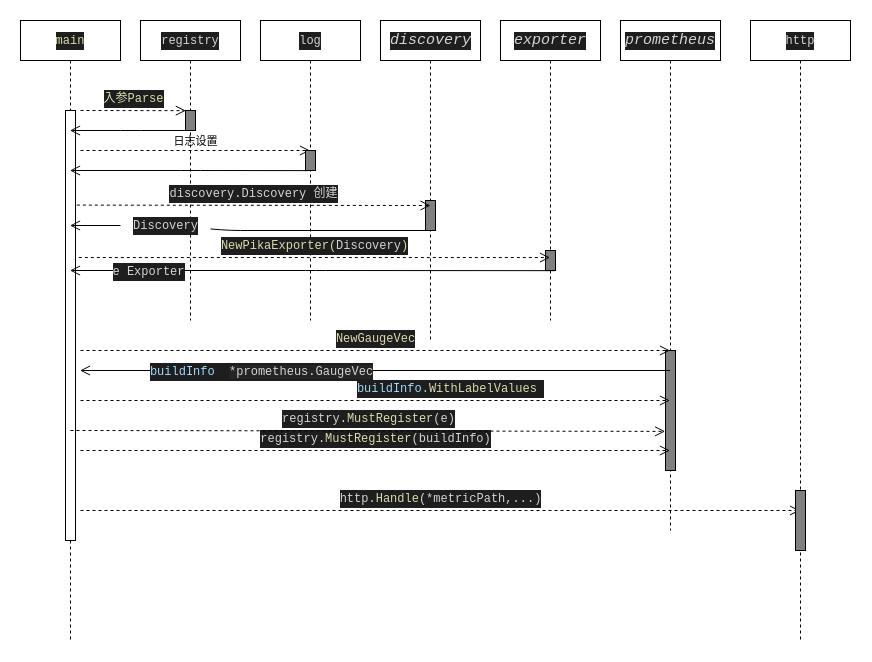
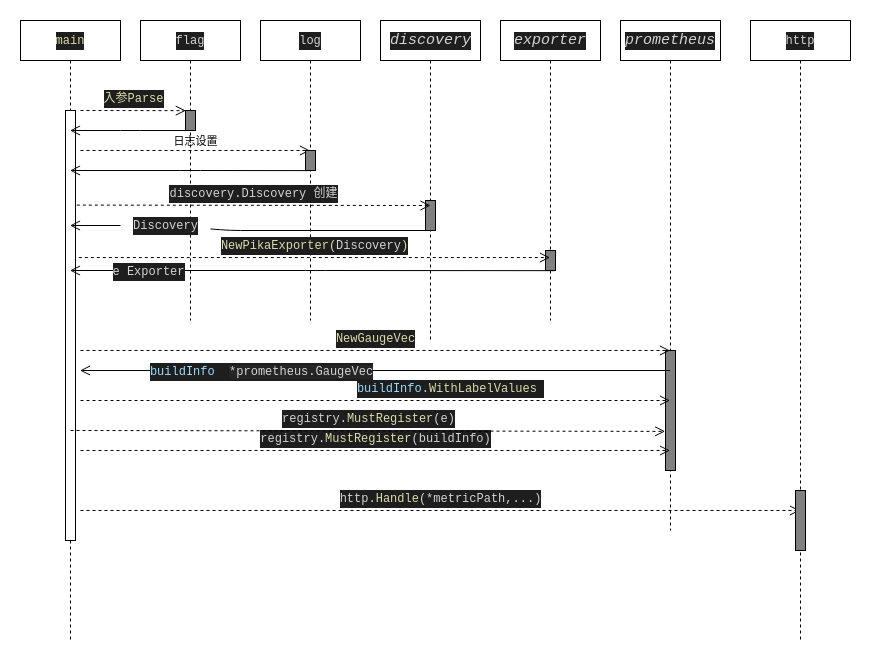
node "registry": label "registry" -> "flag"
